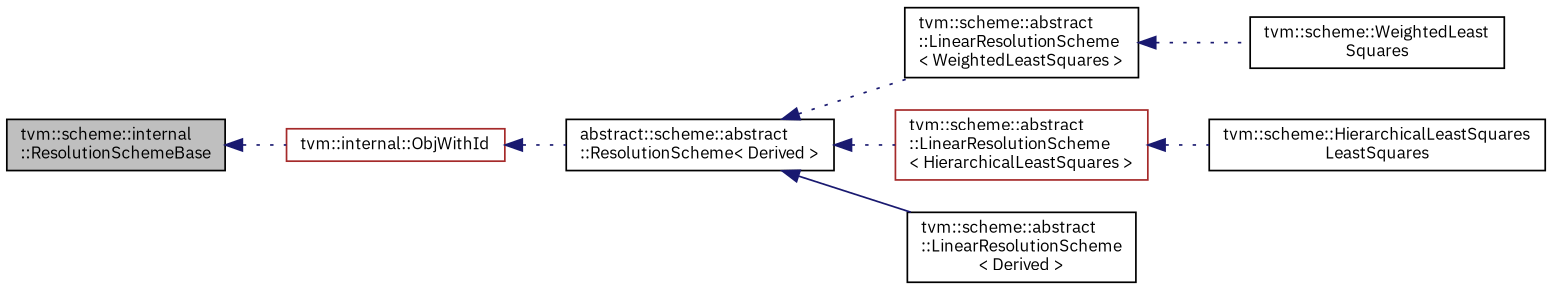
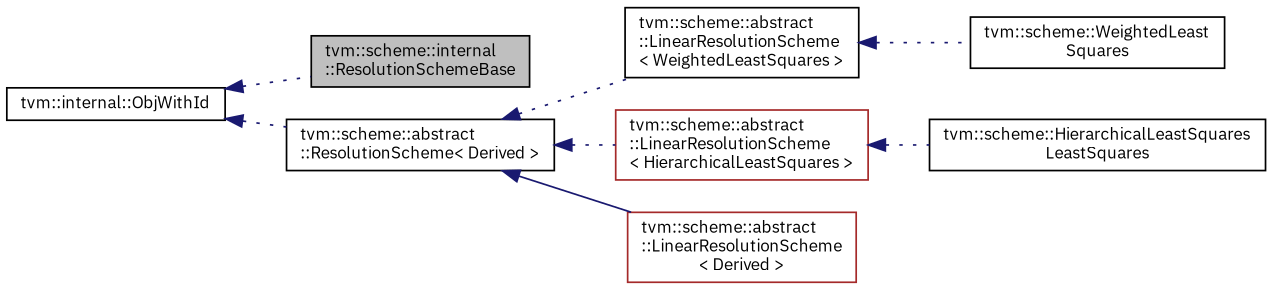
edge "tvm::internal::ObjWithId" -> "tvm::scheme::internal ::ResolutionSchemeBase": reversed
node "tvm::internal::ObjWithId": color brown -> black
node "abstract::scheme::abstract ::ResolutionScheme< Derived >": label "abstract::scheme::abstract ::ResolutionScheme< Derived >" -> "tvm::scheme::abstract ::ResolutionScheme< Derived >"
node "tvm::scheme::abstract ::LinearResolutionScheme < Derived >": color black -> brown
